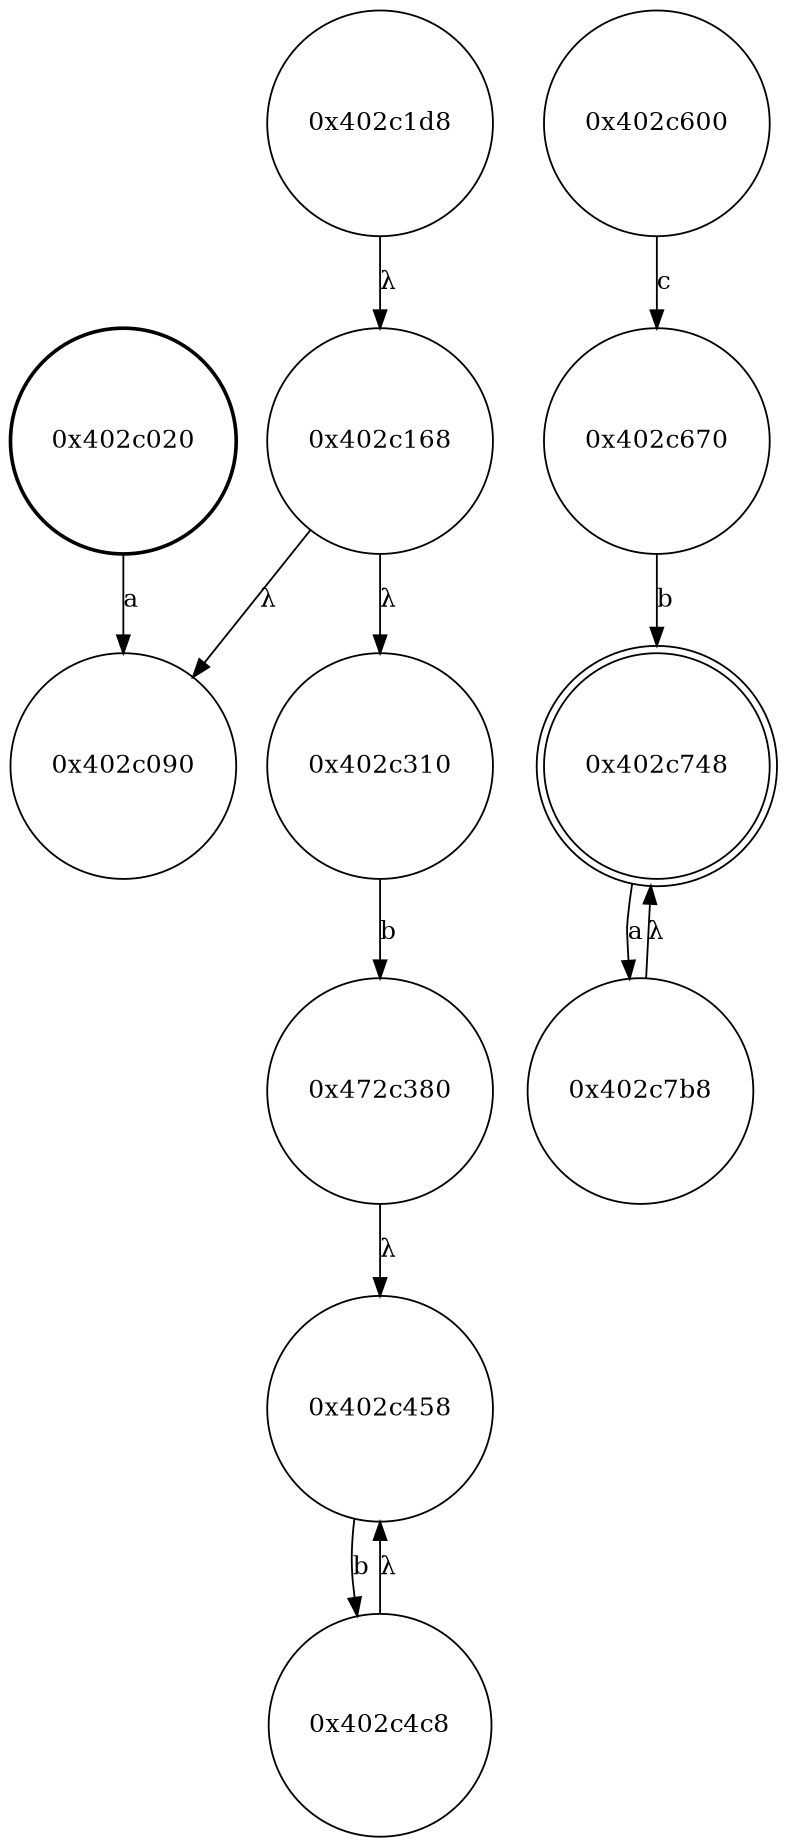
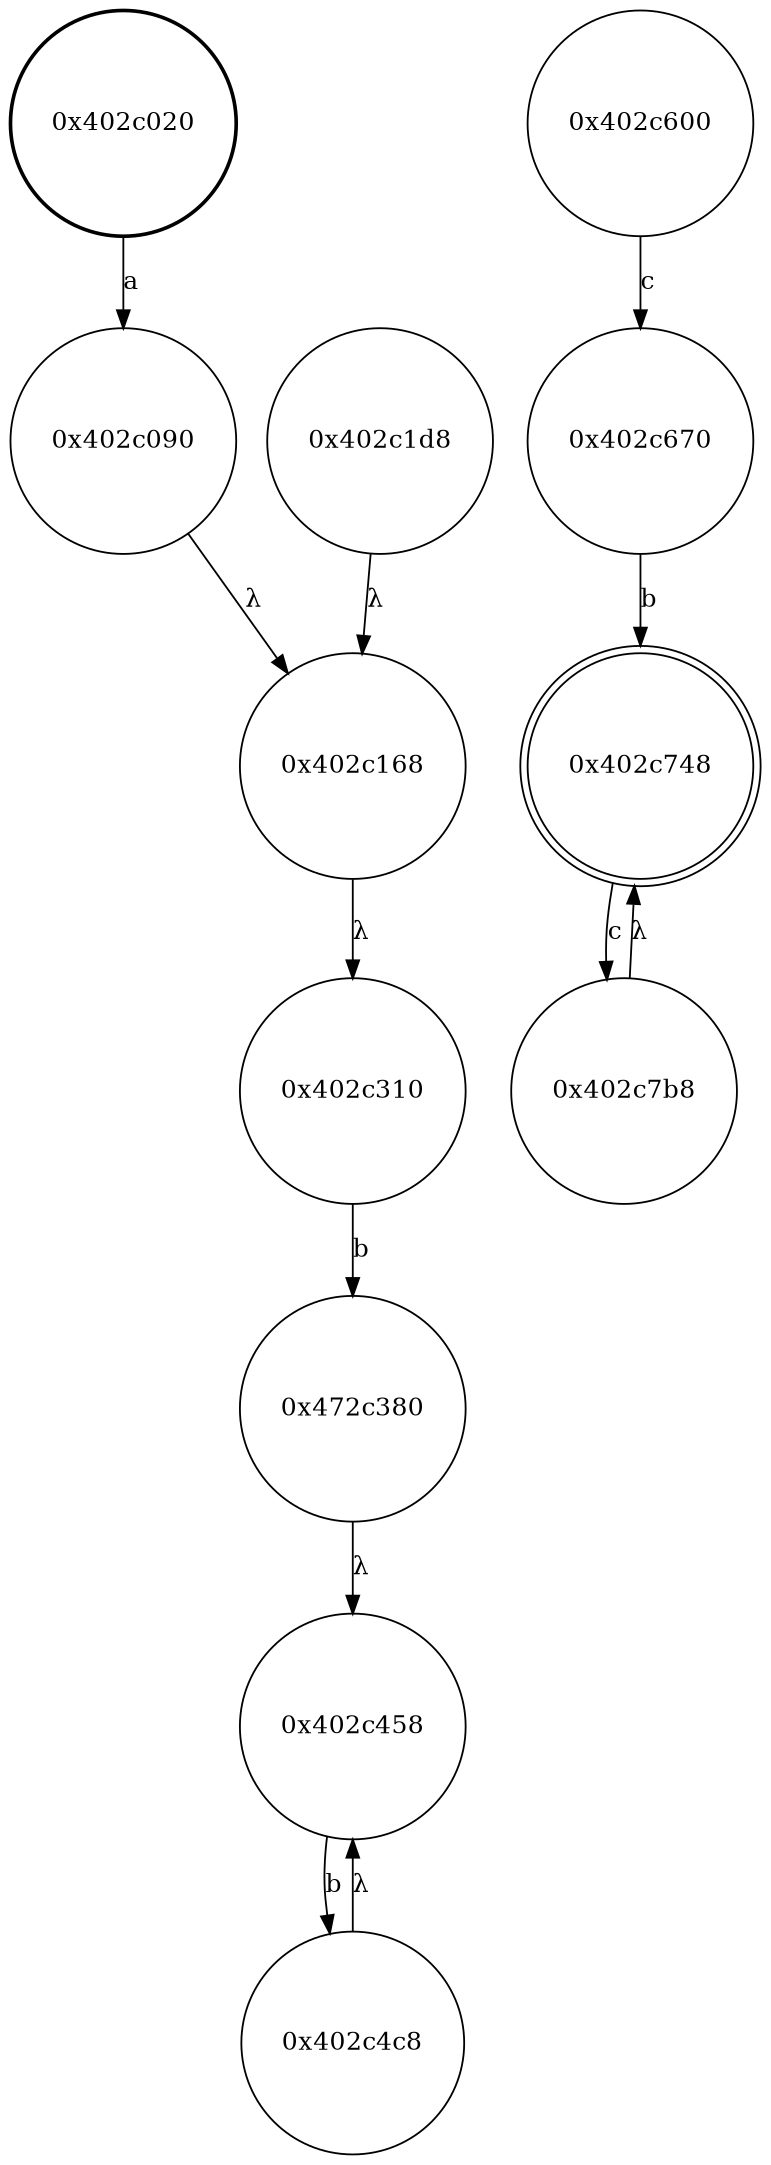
edge "0x402c168" -> "0x402c090": reversed
edge "0x402c748" -> "0x402c7b8": label "a" -> "c"
